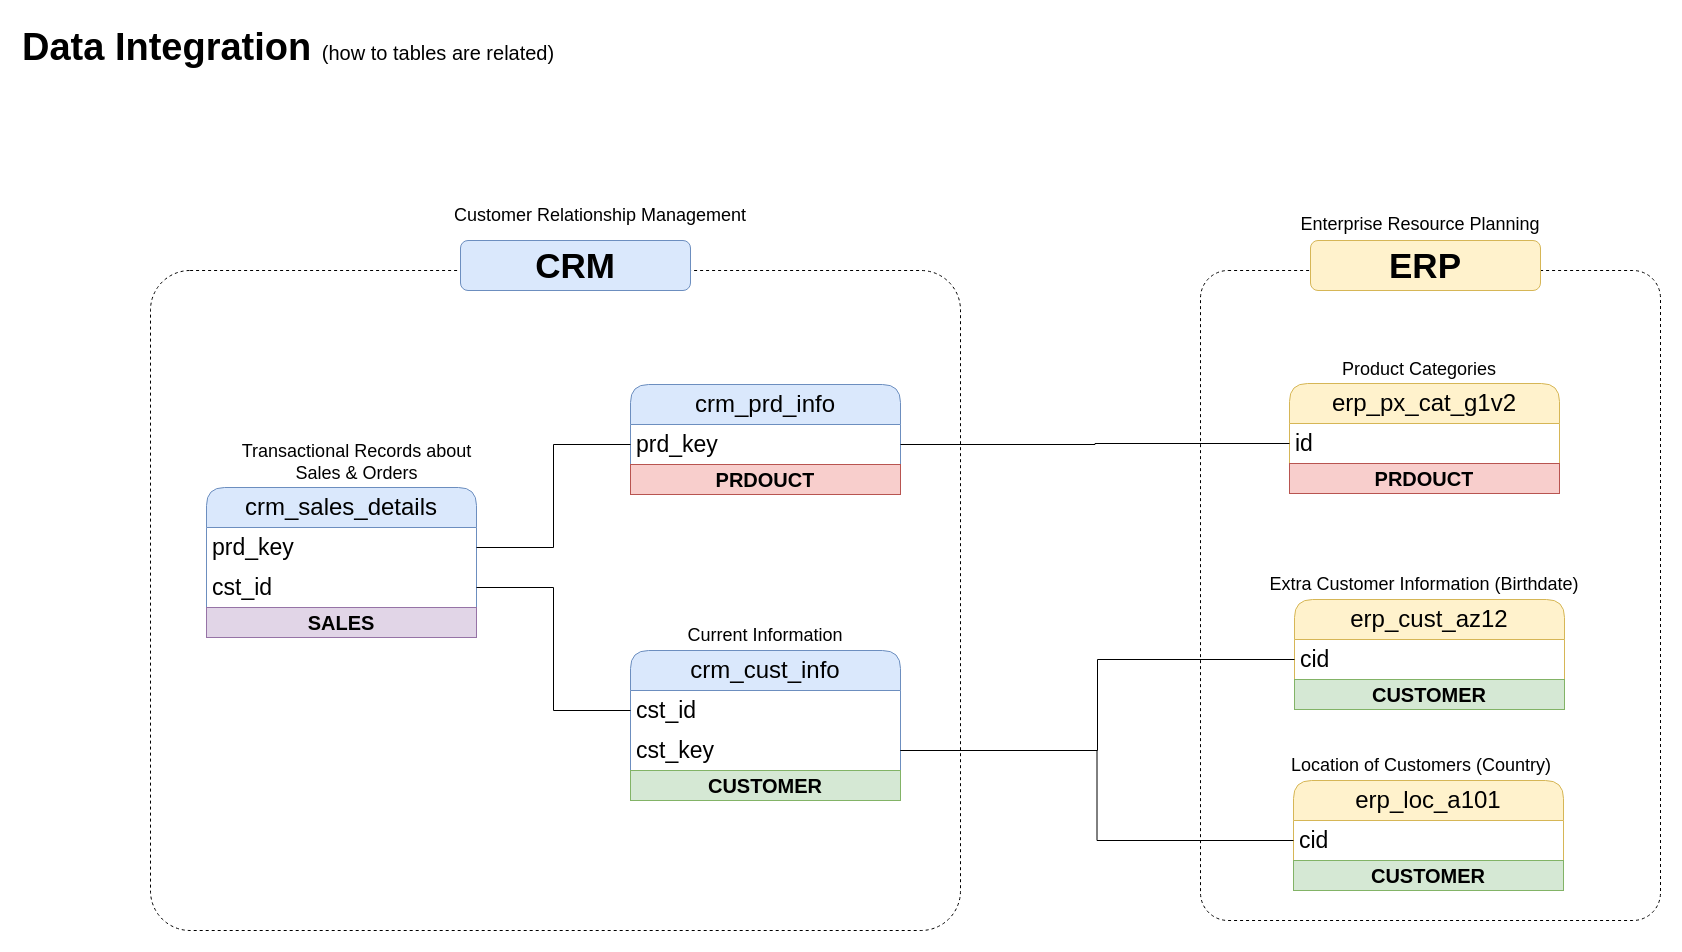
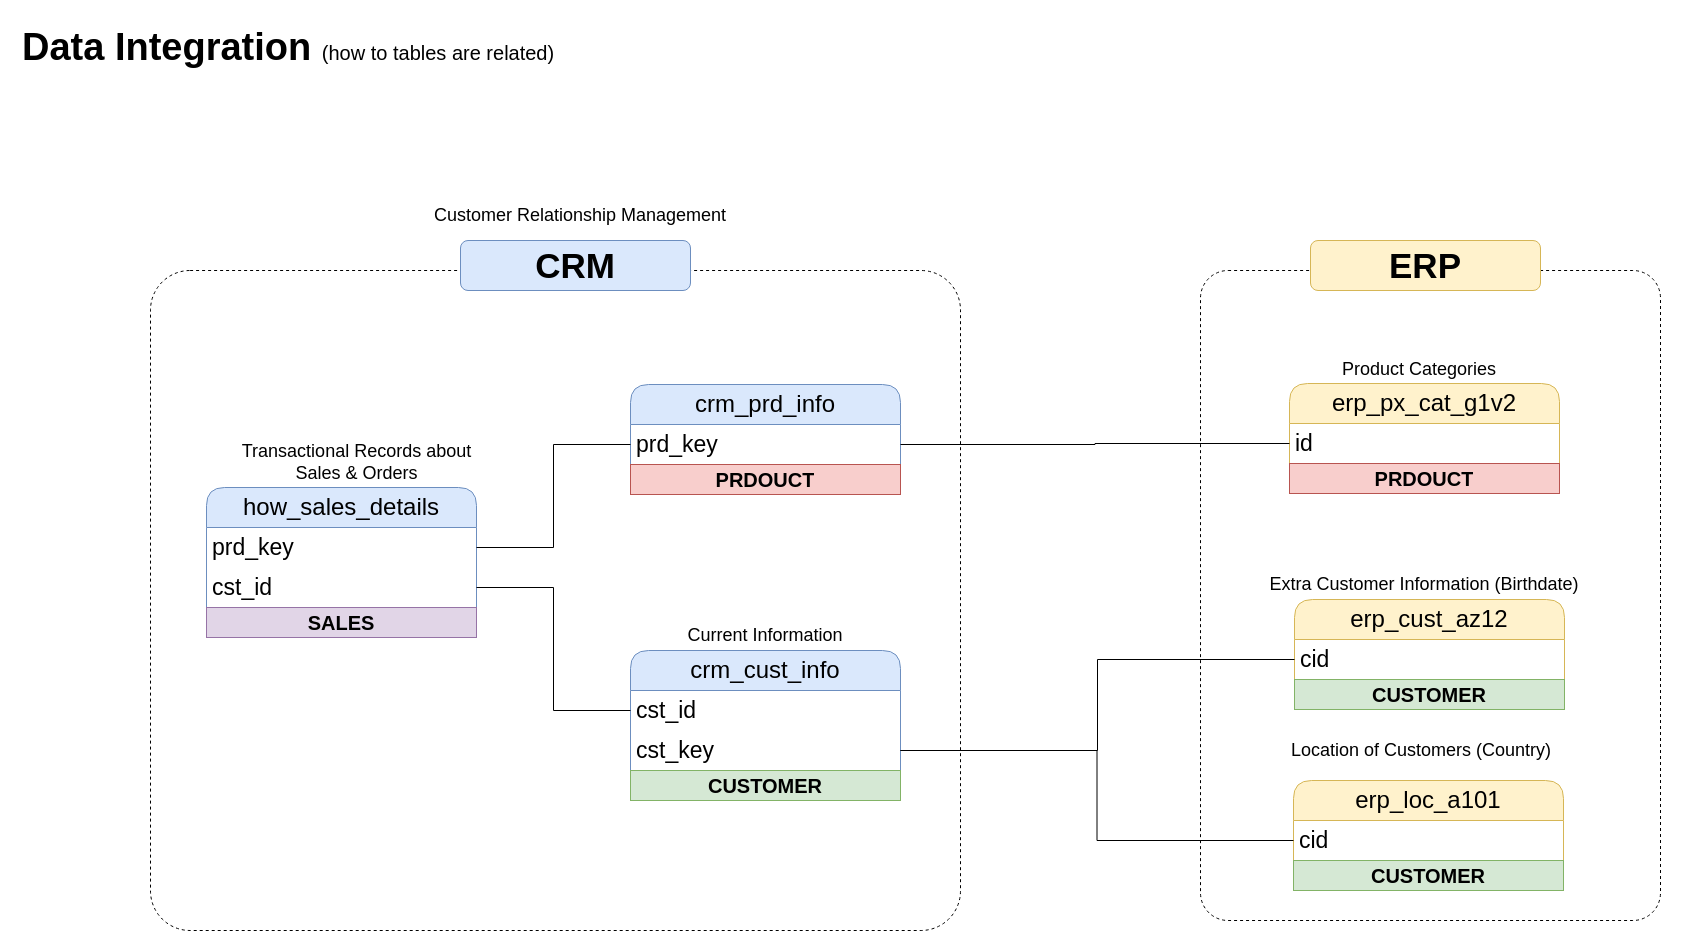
node "Customer Relationship Management": moved (601, 216) -> (581, 216)
node "Enterprise Resource Planning": removed
node "crm_sales_details": label "crm_sales_details" -> "how_sales_details"
node "Location of Customers (Country)": moved (1422, 766) -> (1422, 751)
